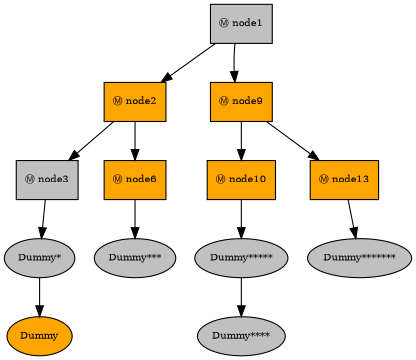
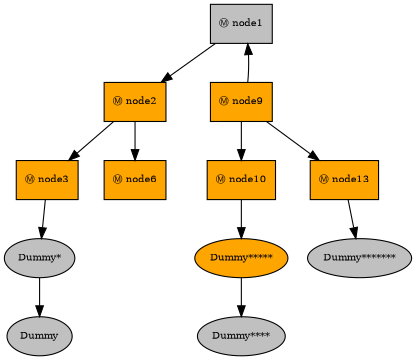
edge "Ⓜ node1" -> "Ⓜ node9": reversed
node "Ⓜ node3": fillcolor gray -> orange
node "Dummy***": removed
node "Dummy*****": fillcolor gray -> orange
node "Dummy": fillcolor orange -> gray
